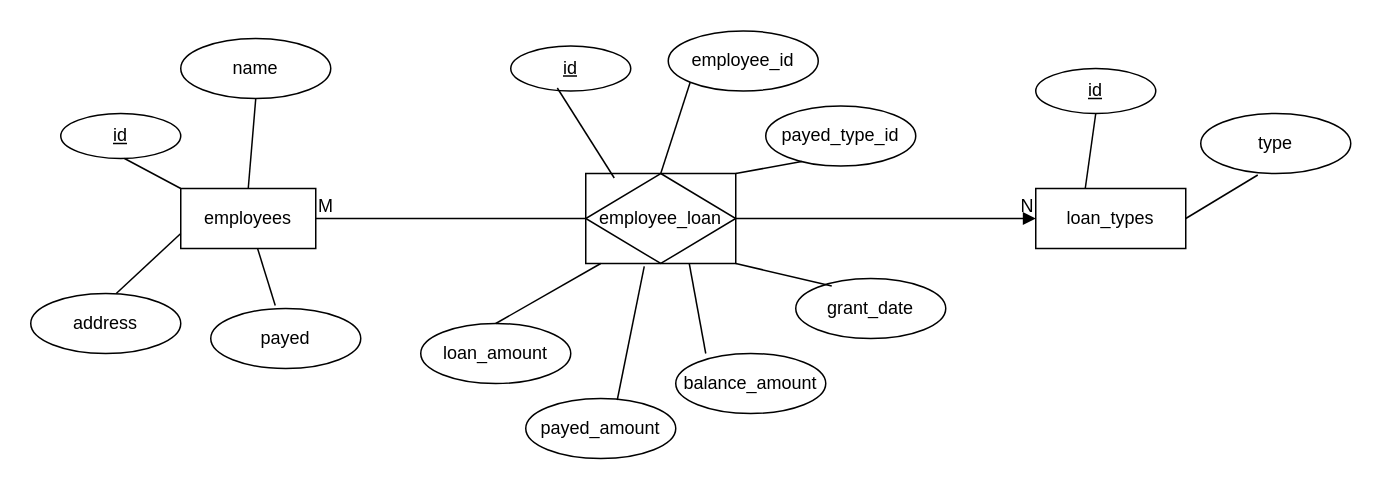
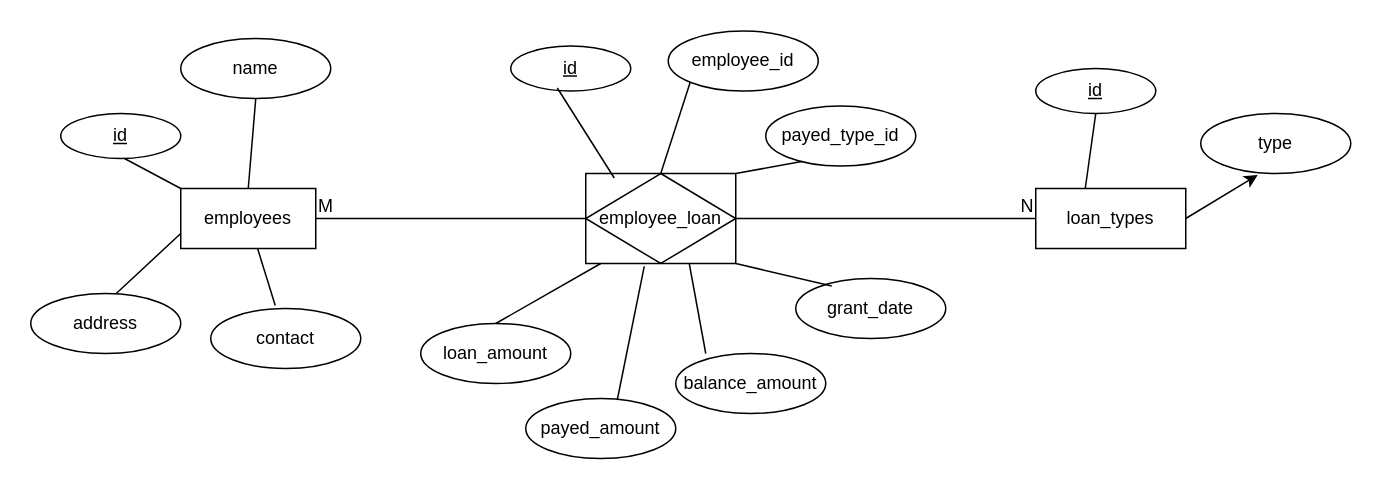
edge "type" -- "loan_types": arrowhead none -> classic
edge "employee_loan" -> "loan_types": arrowhead block -> none
node "payed": label "payed" -> "contact"
